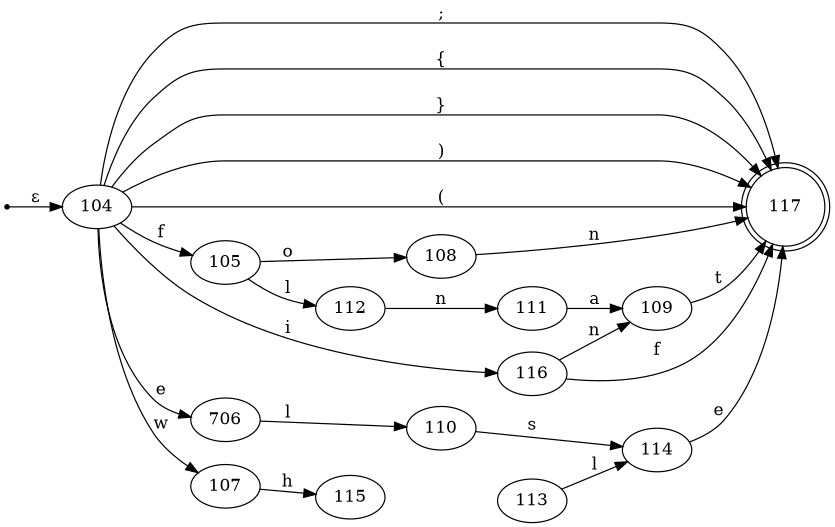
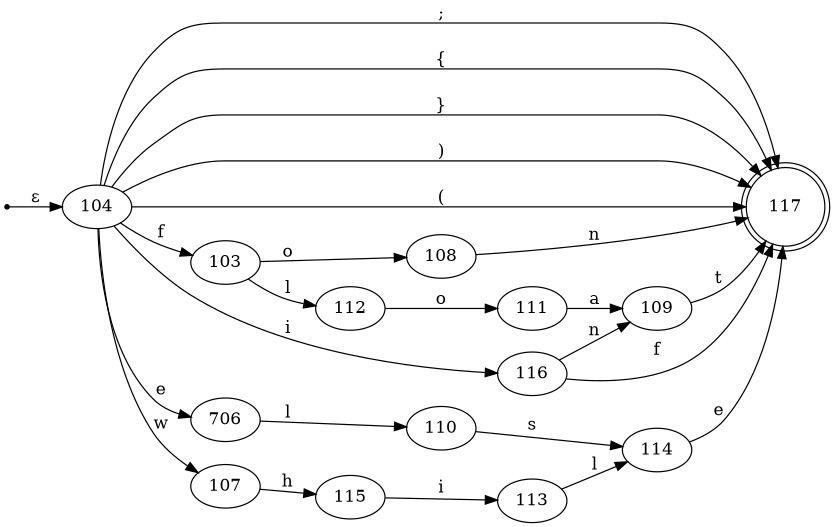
node "105": label "105" -> "103"
edge "112" -> "111": label "n" -> "o"
edge "115" -> "113": added, label "i"
